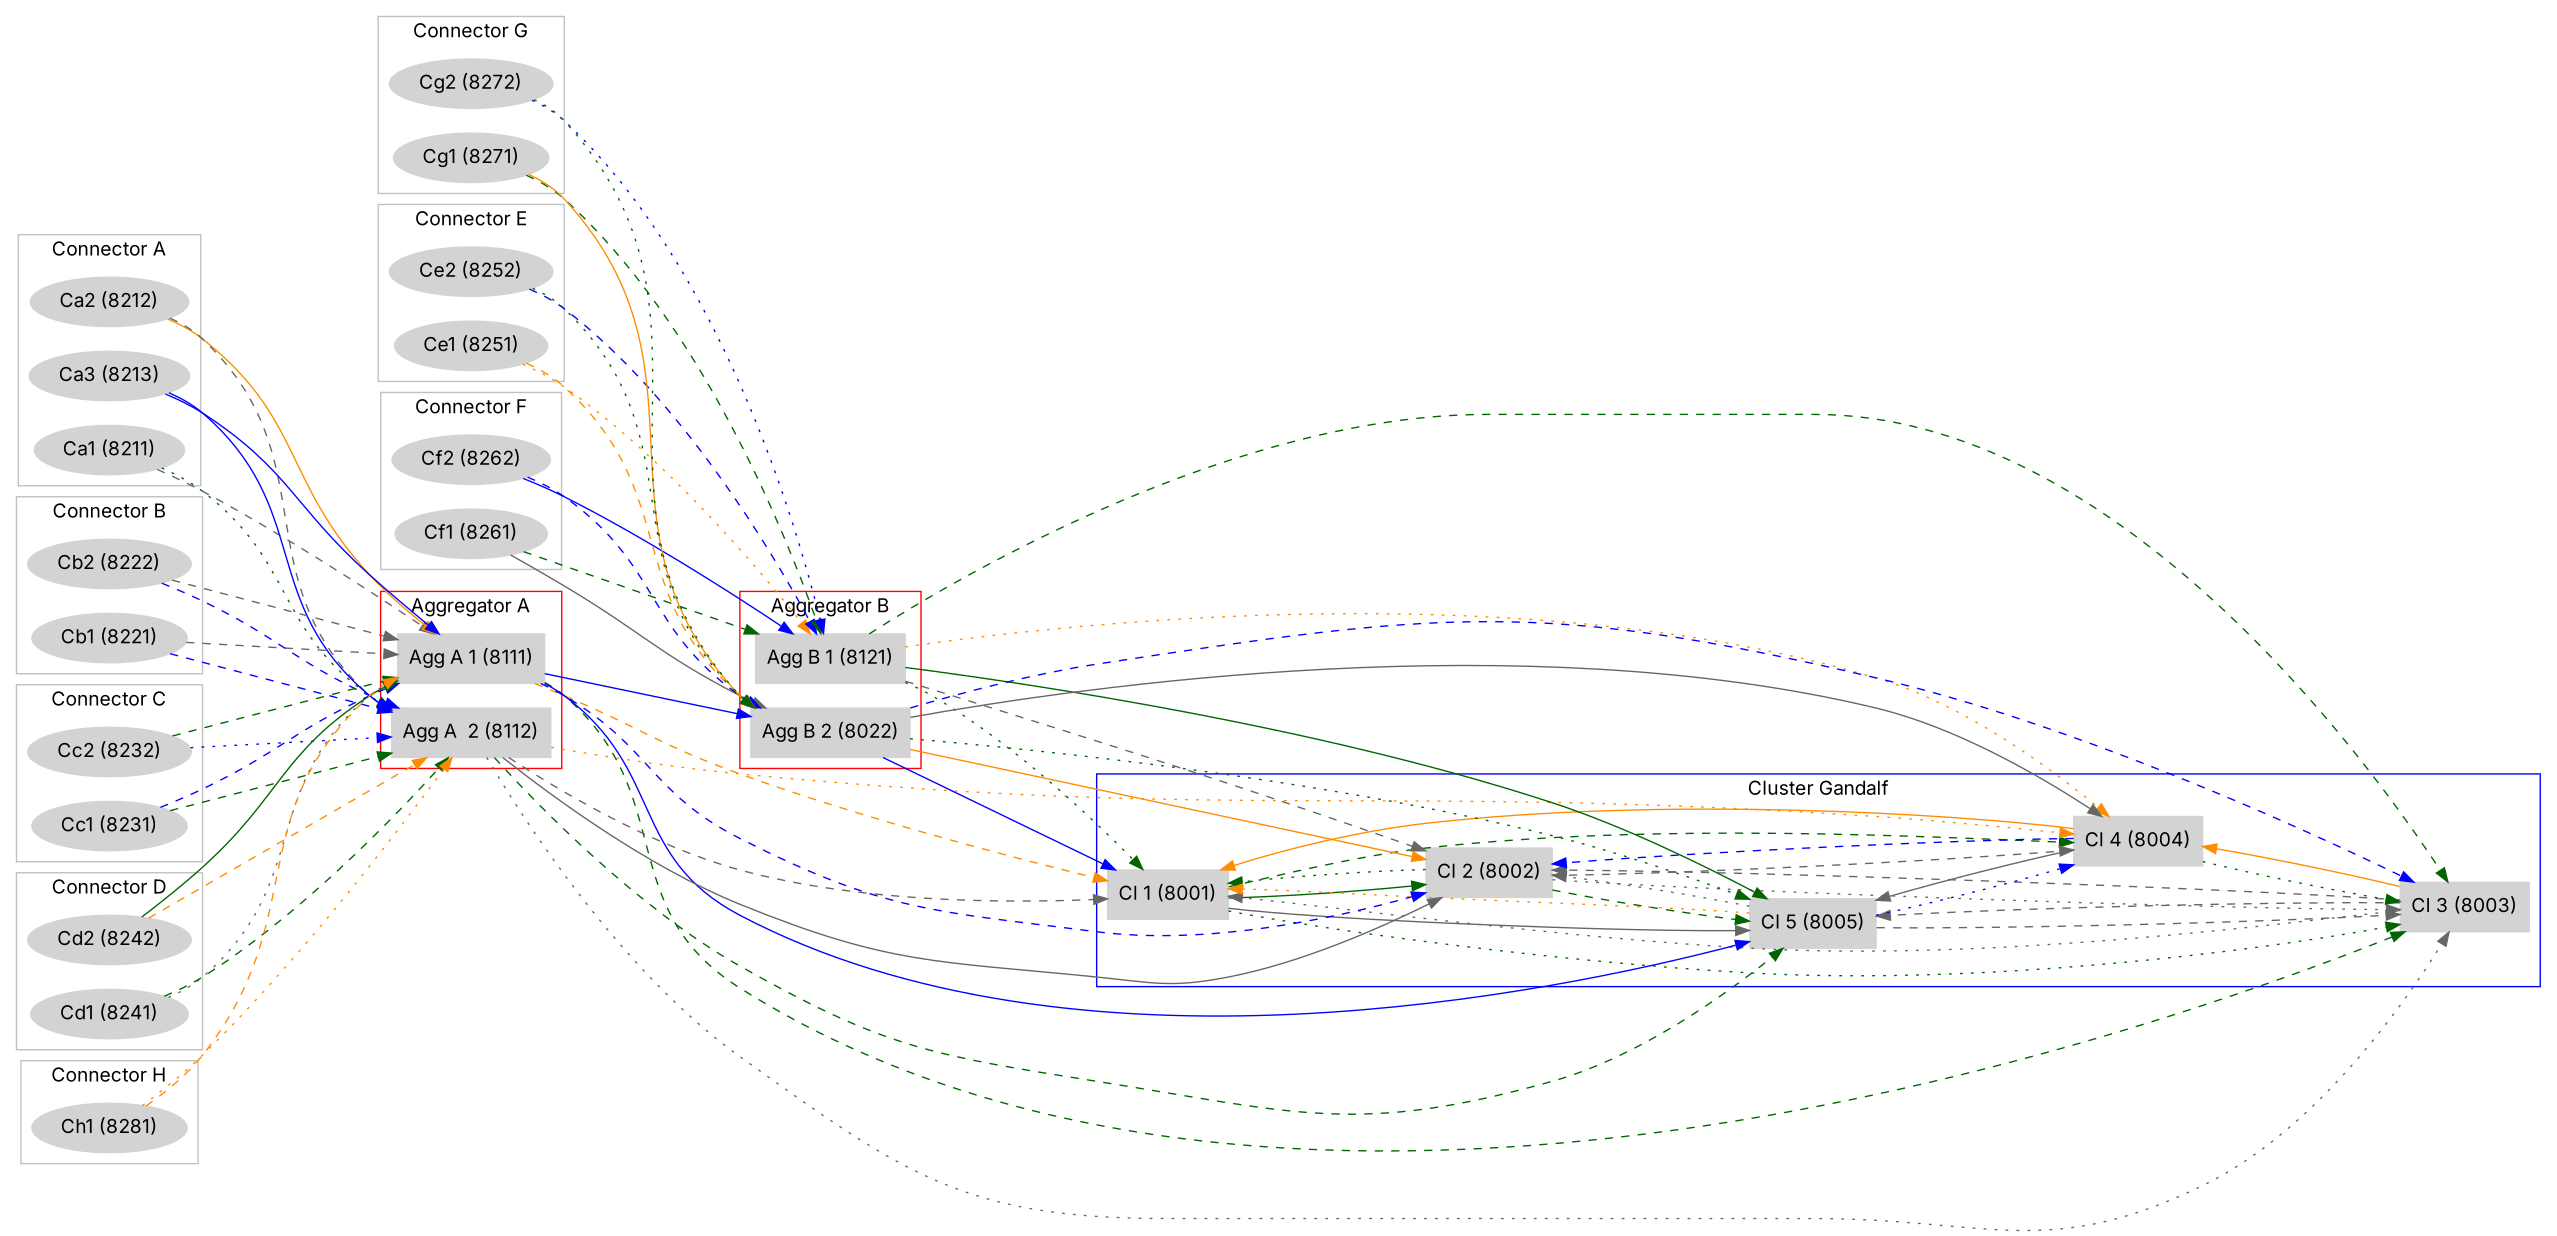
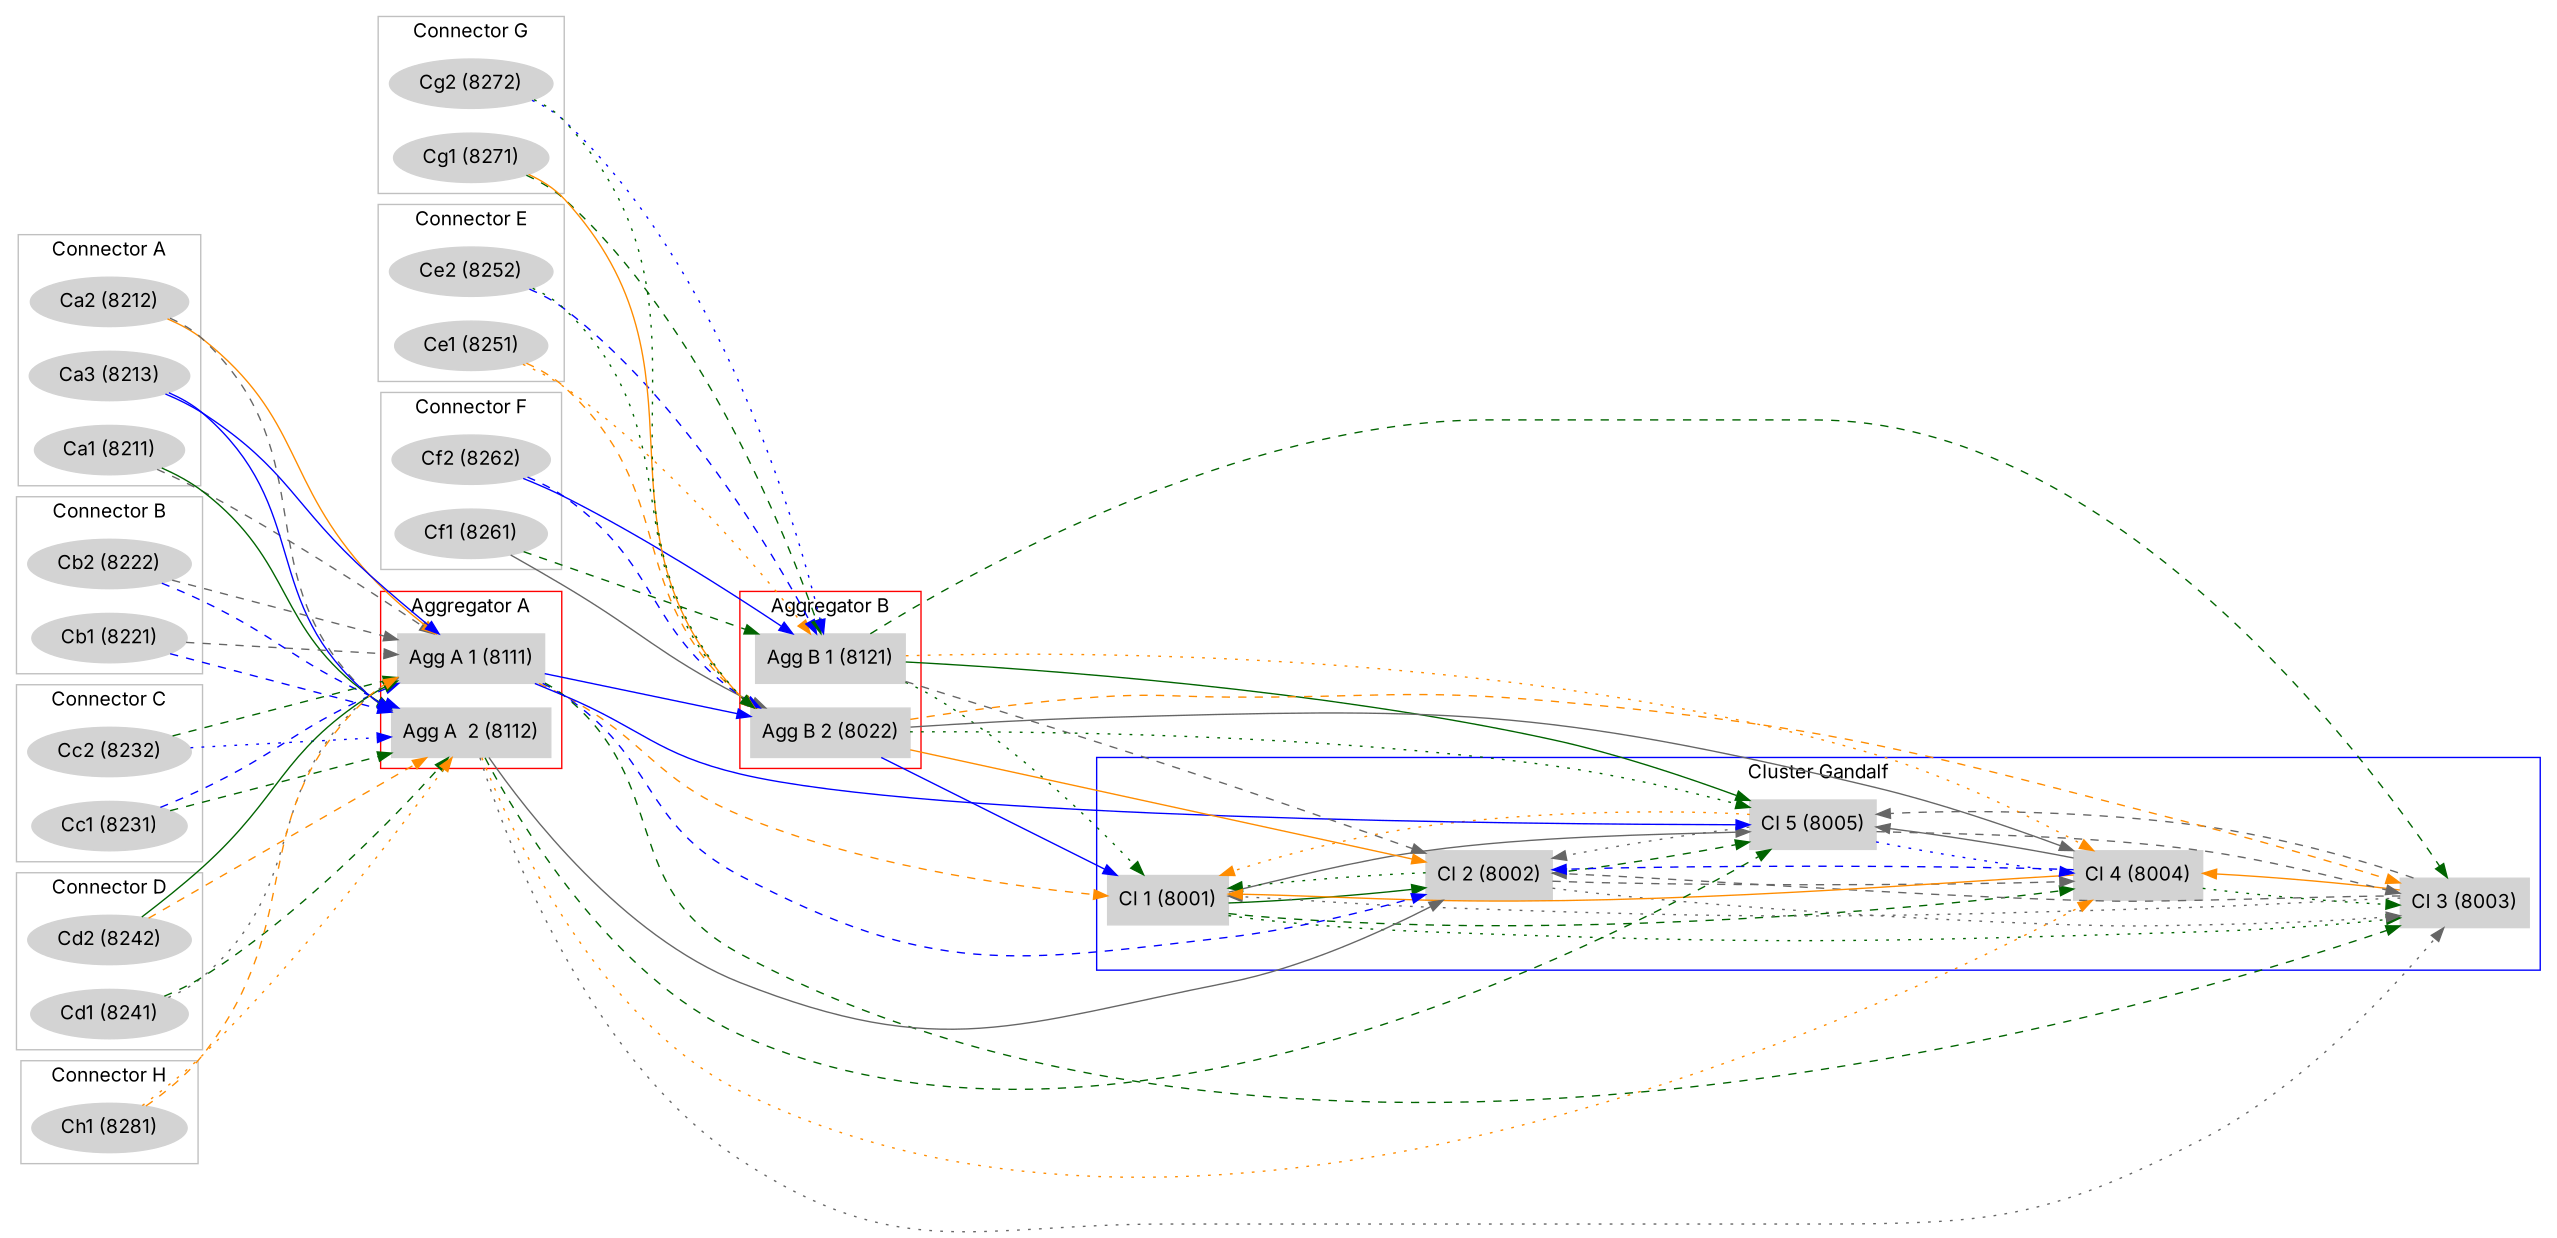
edge "Ca1 (8211)" -> "Agg A  2 (8112)": style dotted -> solid
edge "Agg B 2 (8022)" -> "Cl 3 (8003)": color blue -> darkorange
edge "Agg A  2 (8112)" -> "Cl 1 (8001)": removed
